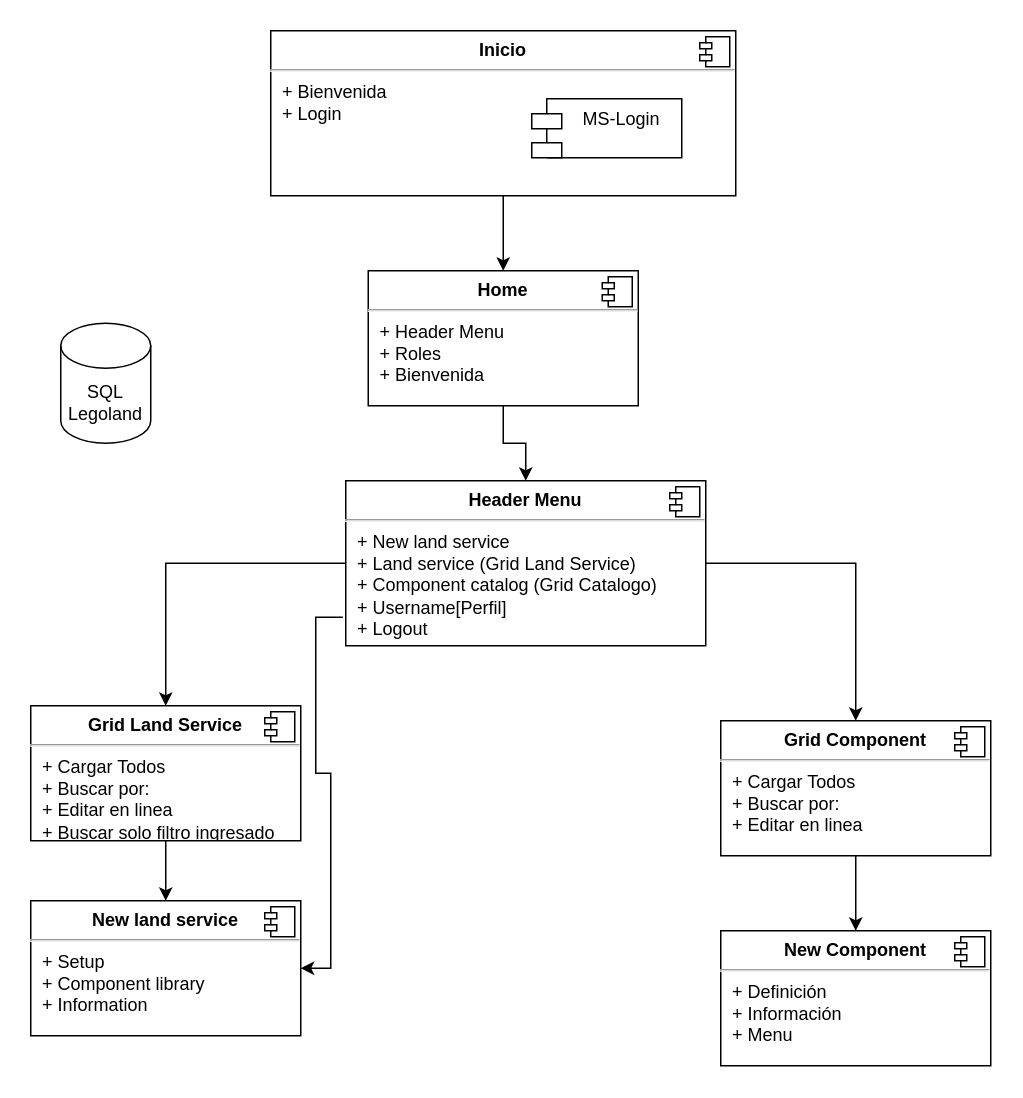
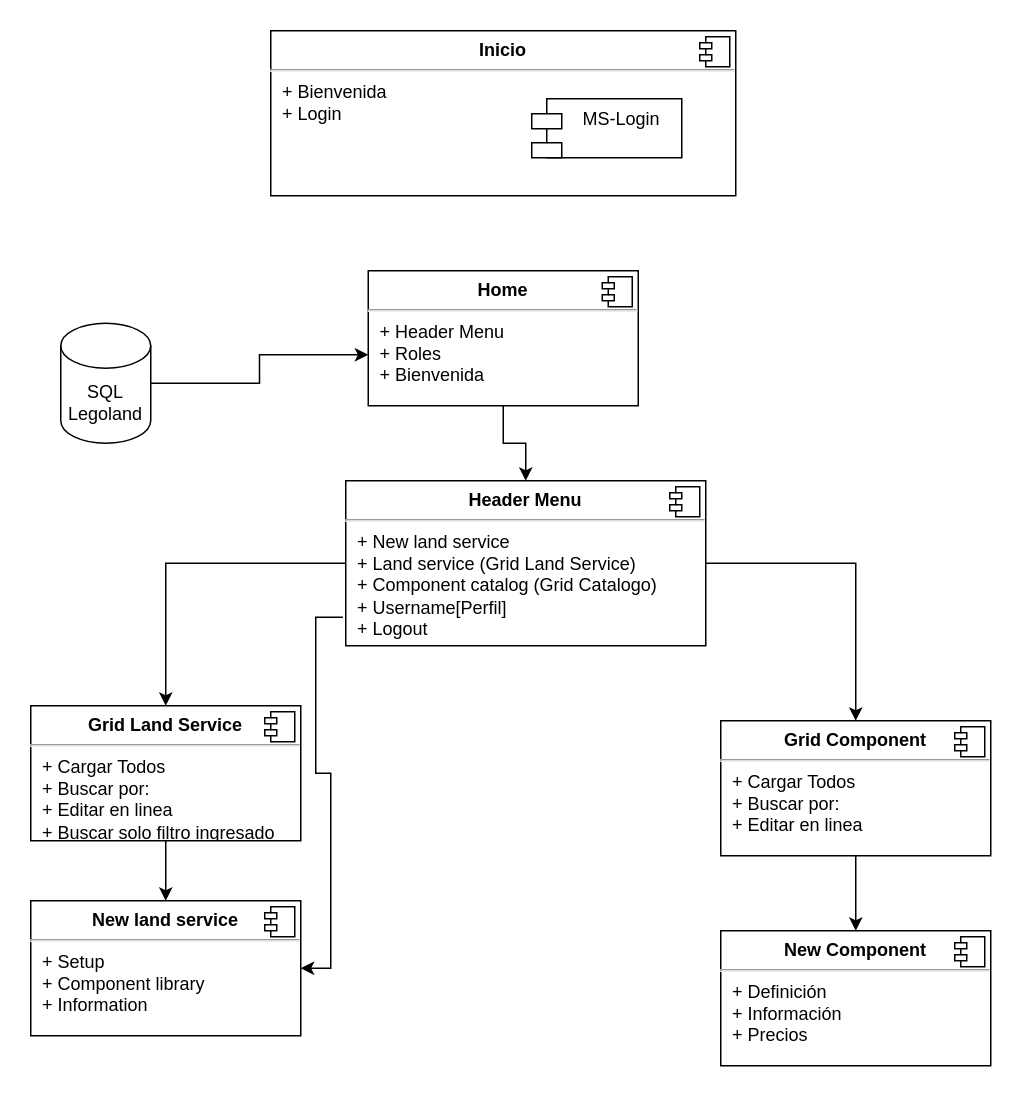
edge "Inicio + Bienvenida + Login" -> "Home + Header Menu + Roles + Bienvenida": removed
edge "SQL Legoland" -> "Home + Header Menu + Roles + Bienvenida": added
node "New Component + Definición + Información + Menu": label "New Component + Definición + Información + Menu" -> "New Component + Definición + Información + Precios"
